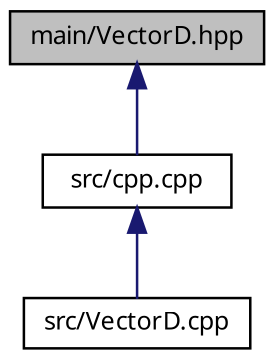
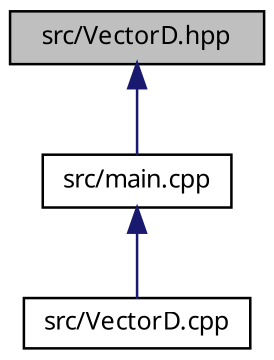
node "main/VectorD.hpp": label "main/VectorD.hpp" -> "src/VectorD.hpp"
node "src/cpp.cpp": label "src/cpp.cpp" -> "src/main.cpp"
